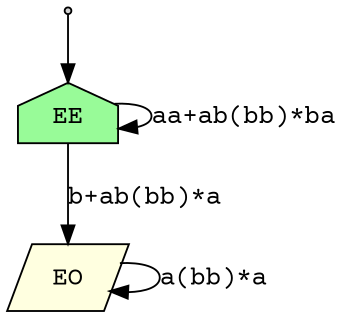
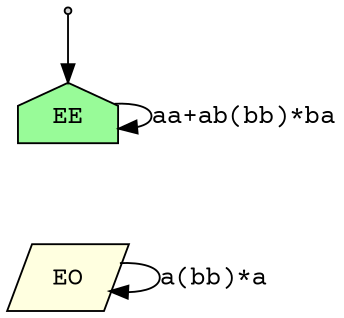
edge "EE" -> "EO": removed, label "b+ab(bb)*a"
